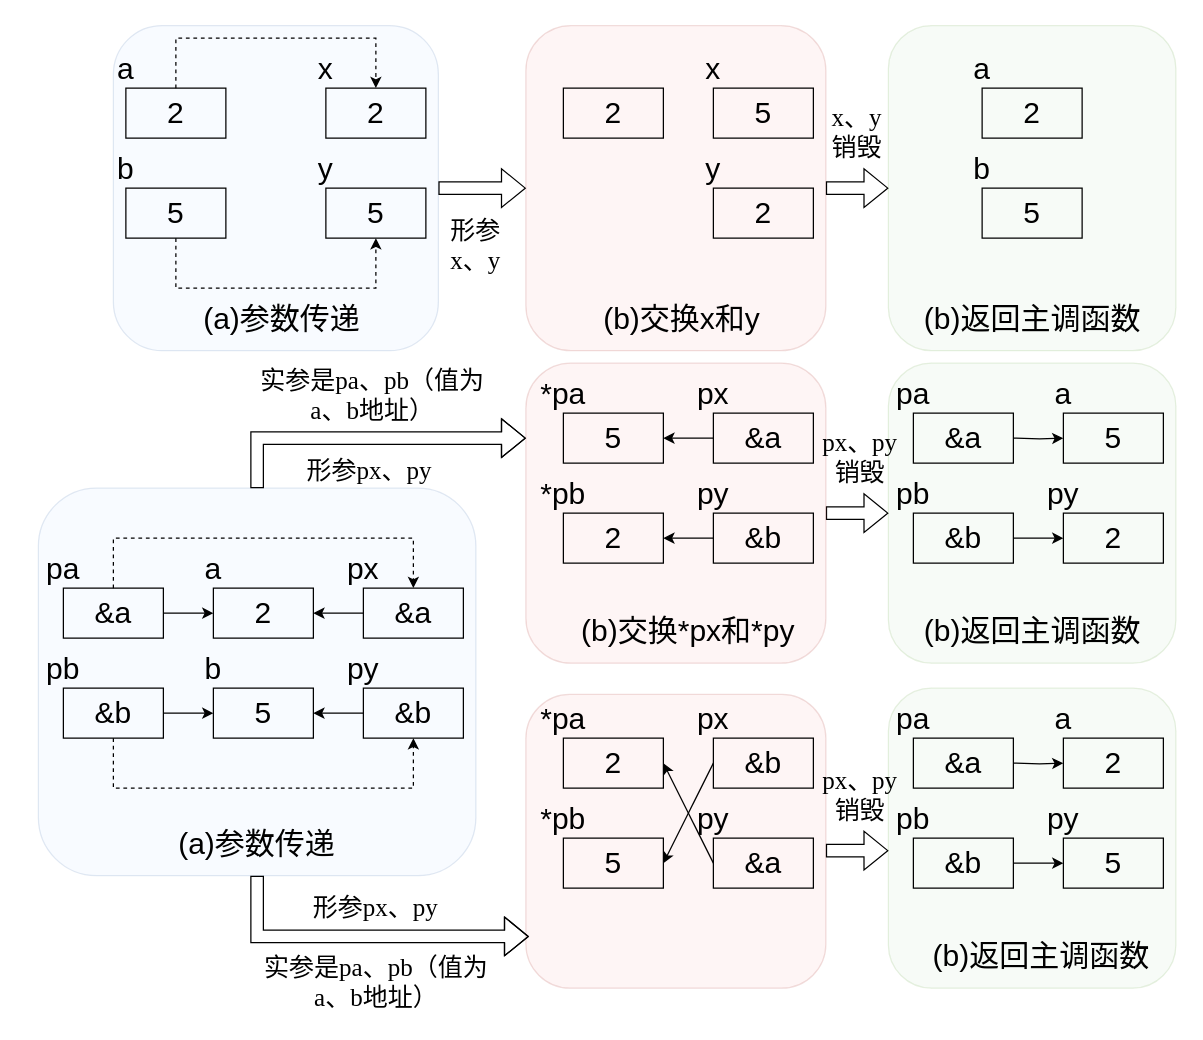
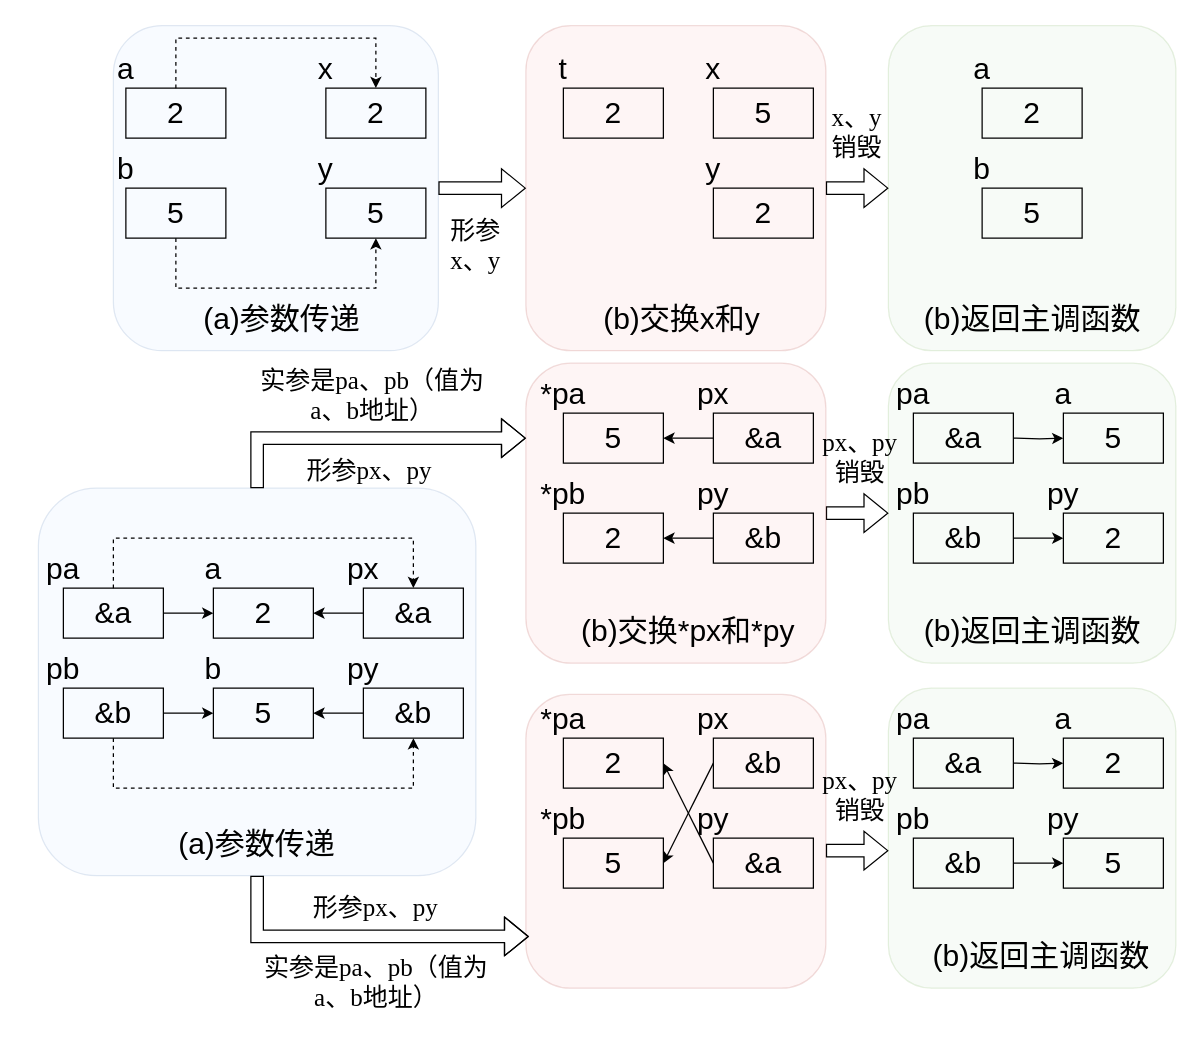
node "t": added
